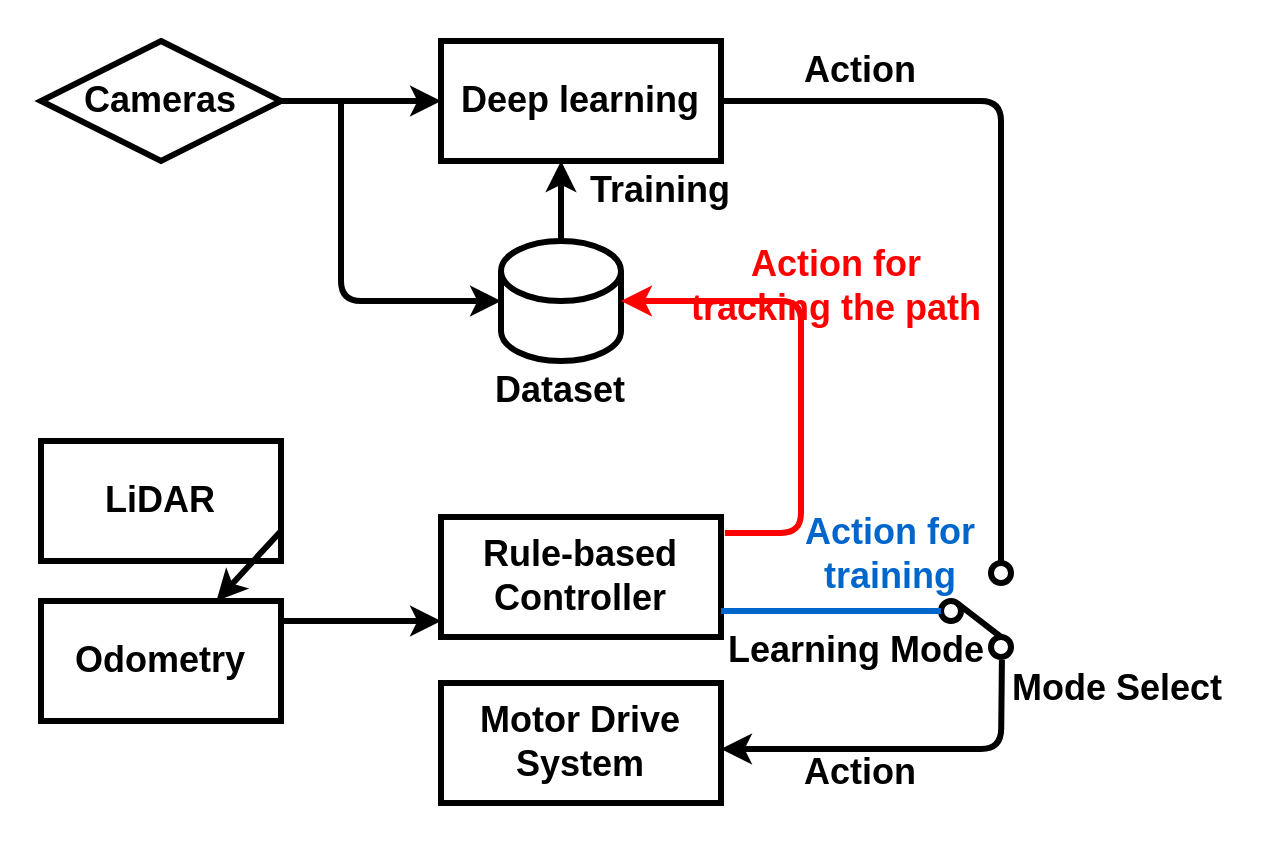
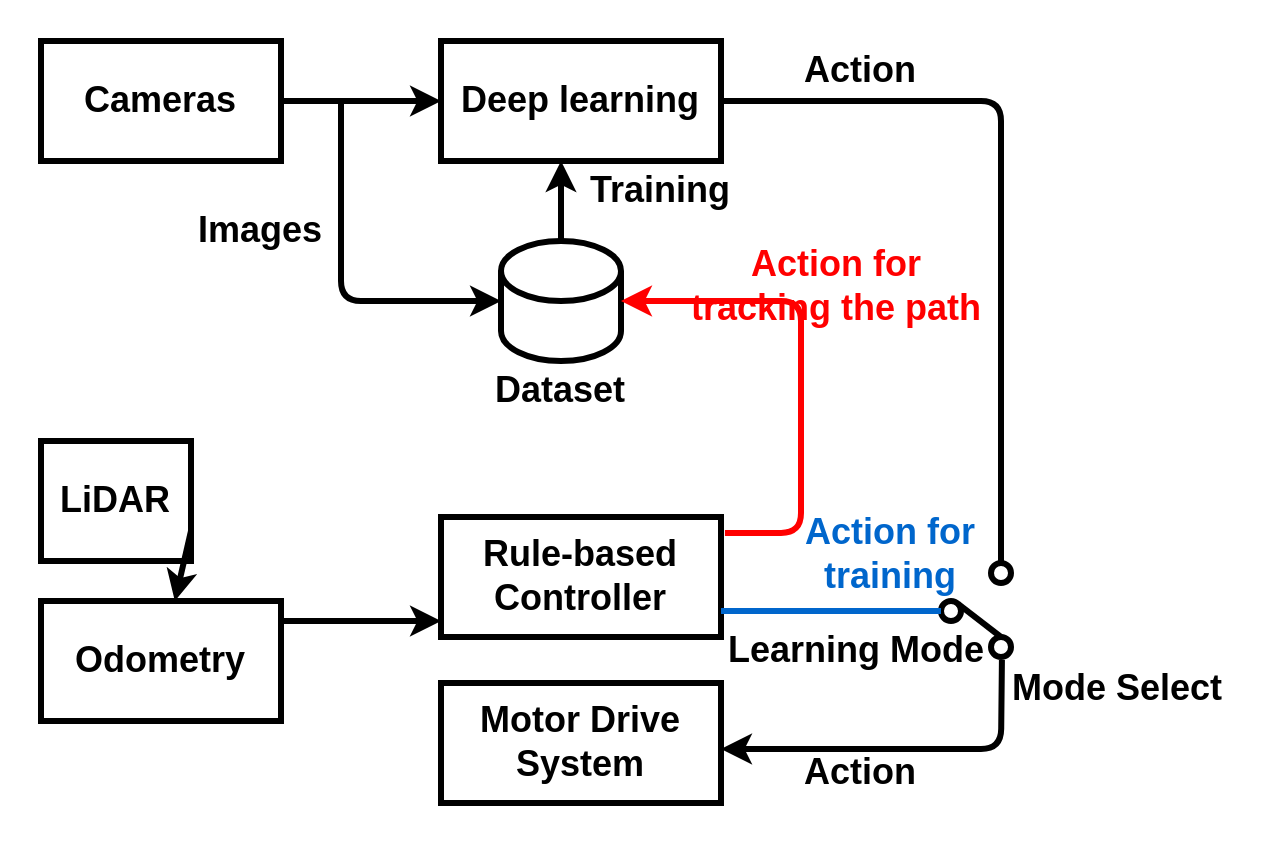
node "Cameras": shape diamond -> rectangle
node "Images": added
node "LiDAR": size 240x120 -> 150x120
